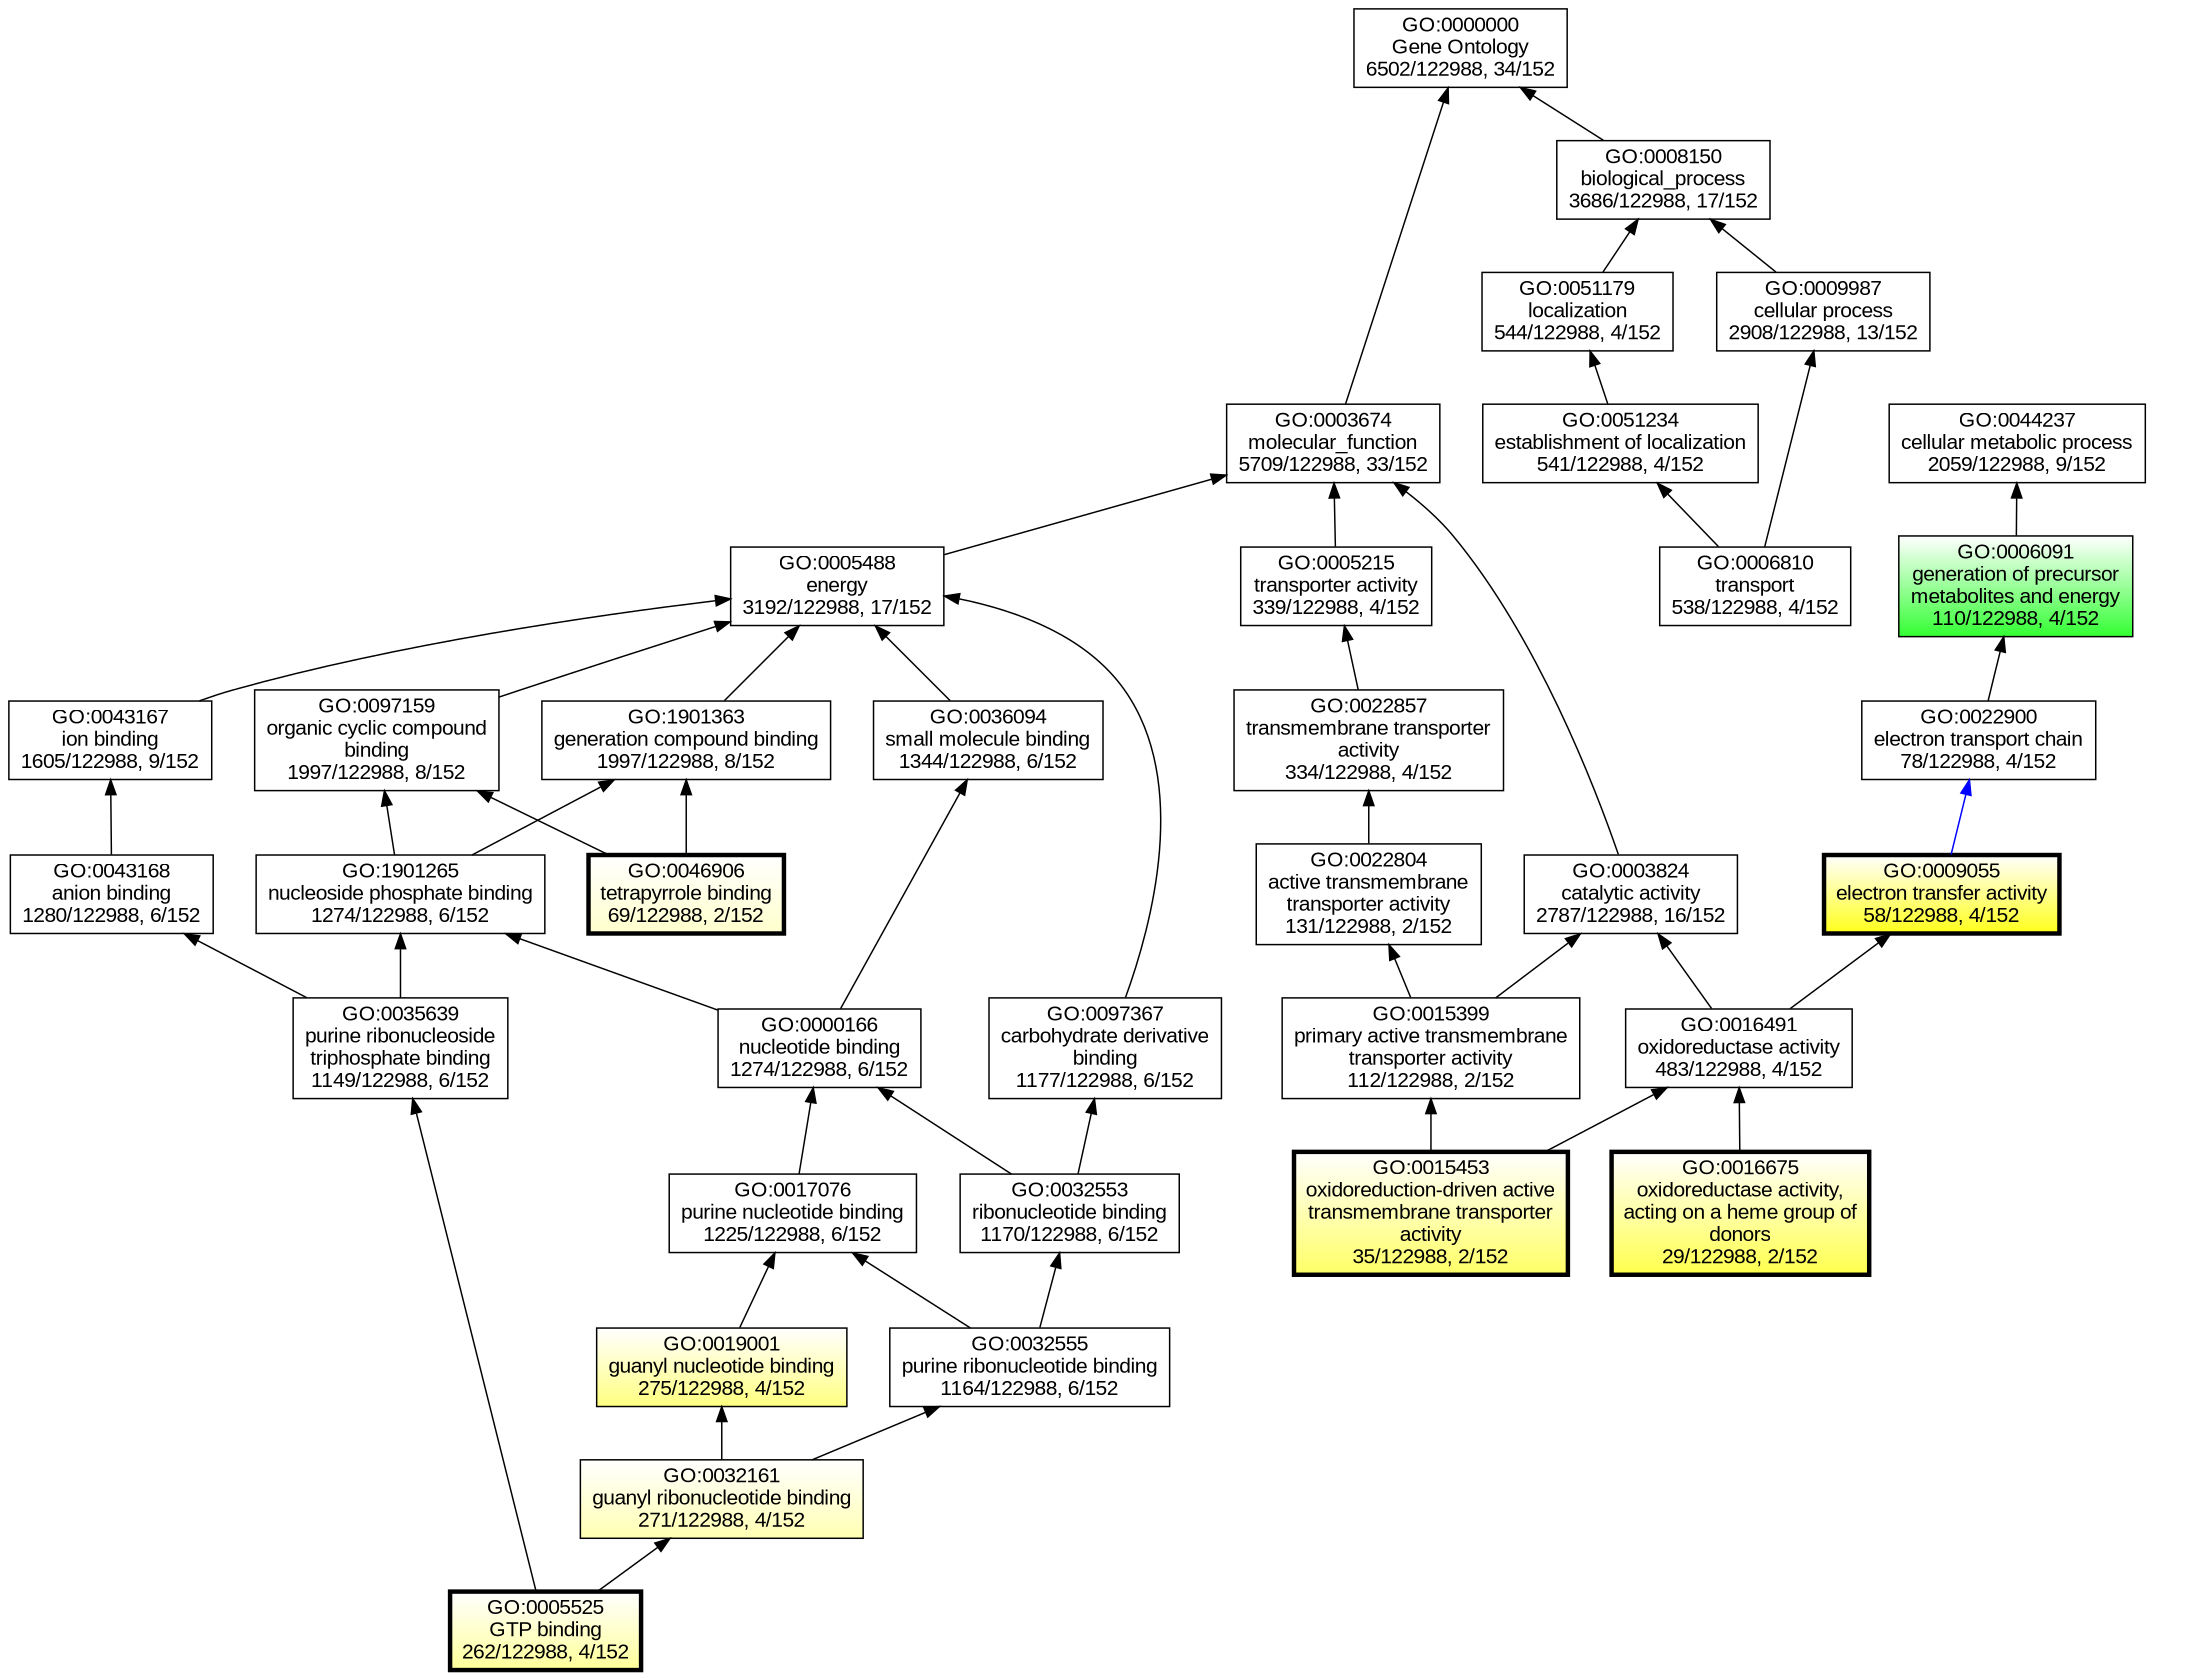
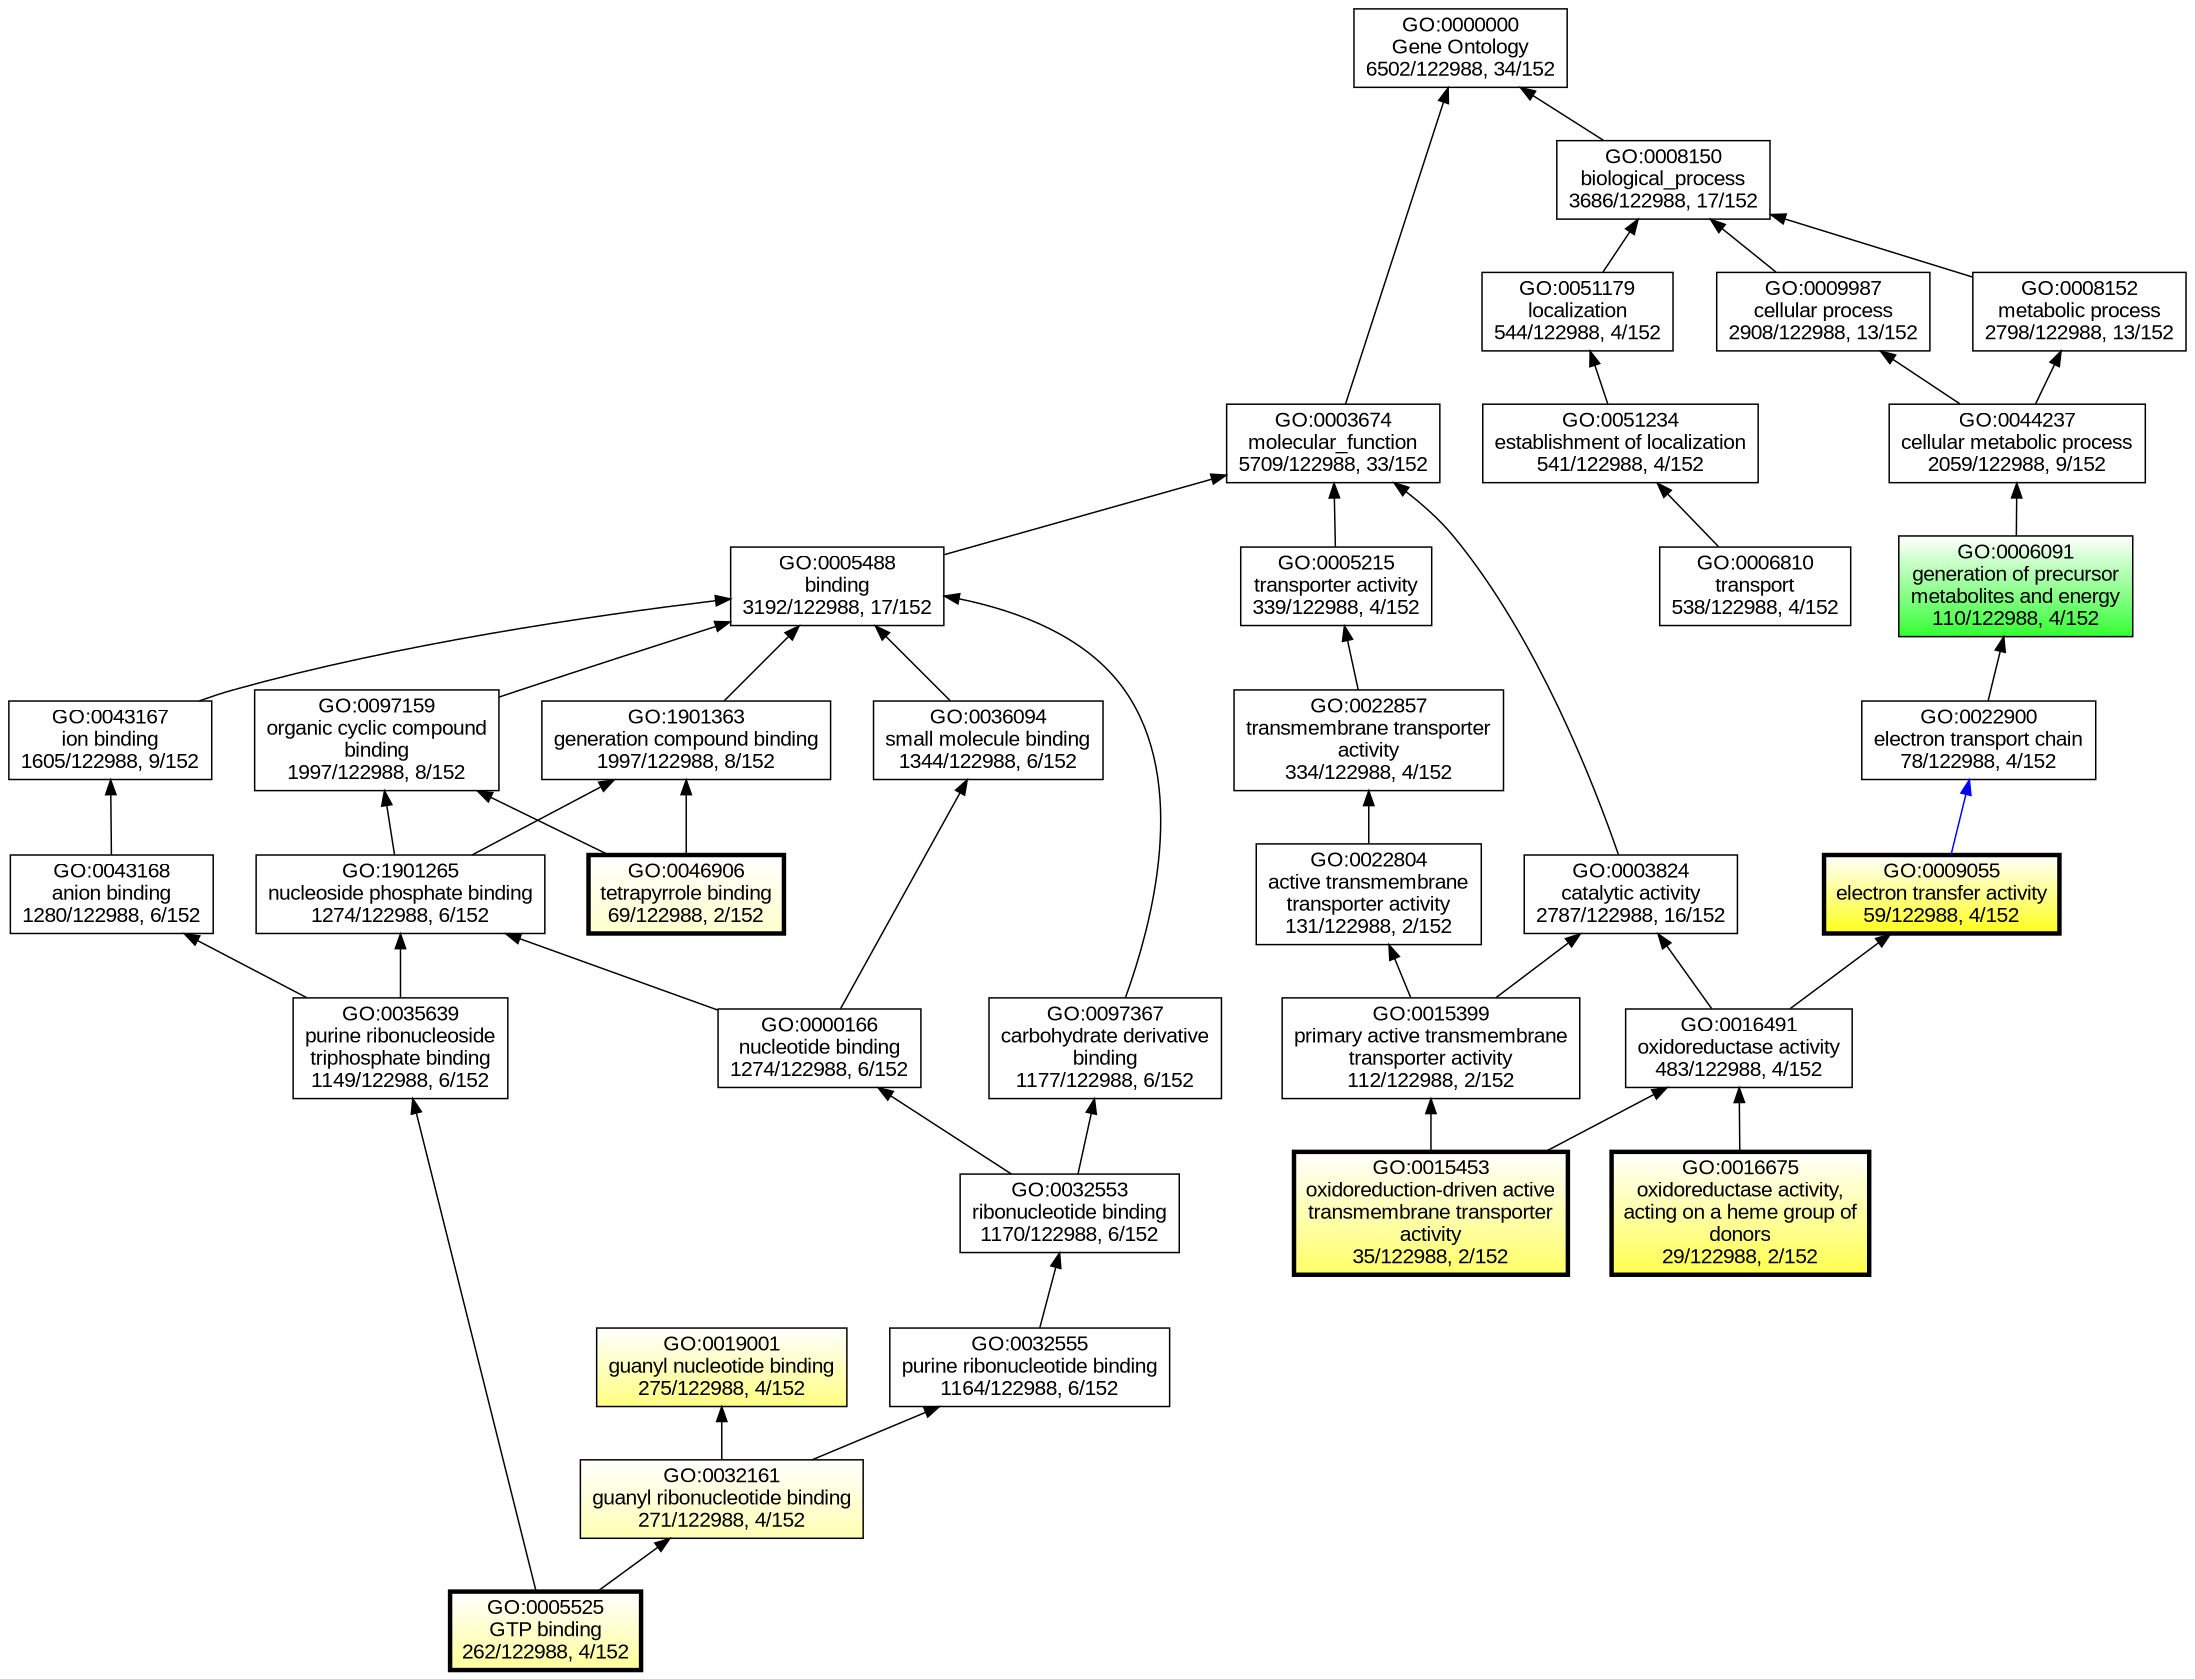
node "GO:0008152 metabolic process 2798/122988, 13/152": added
edge "GO:0006810 transport 538/122988, 4/152" -> "GO:0009987 cellular process 2908/122988, 13/152": now "GO:0044237 cellular metabolic process 2059/122988, 9/152" -> "GO:0009987 cellular process 2908/122988, 13/152"
node "GO:0005488 energy 3192/122988, 17/152": label "GO:0005488 energy 3192/122988, 17/152" -> "GO:0005488 binding 3192/122988, 17/152"
node "GO:0009055 electron transfer activity 58/122988, 4/152": label "GO:0009055 electron transfer activity 58/122988, 4/152" -> "GO:0009055 electron transfer activity 59/122988, 4/152"
node "GO:0017076 purine nucleotide binding 1225/122988, 6/152": removed
